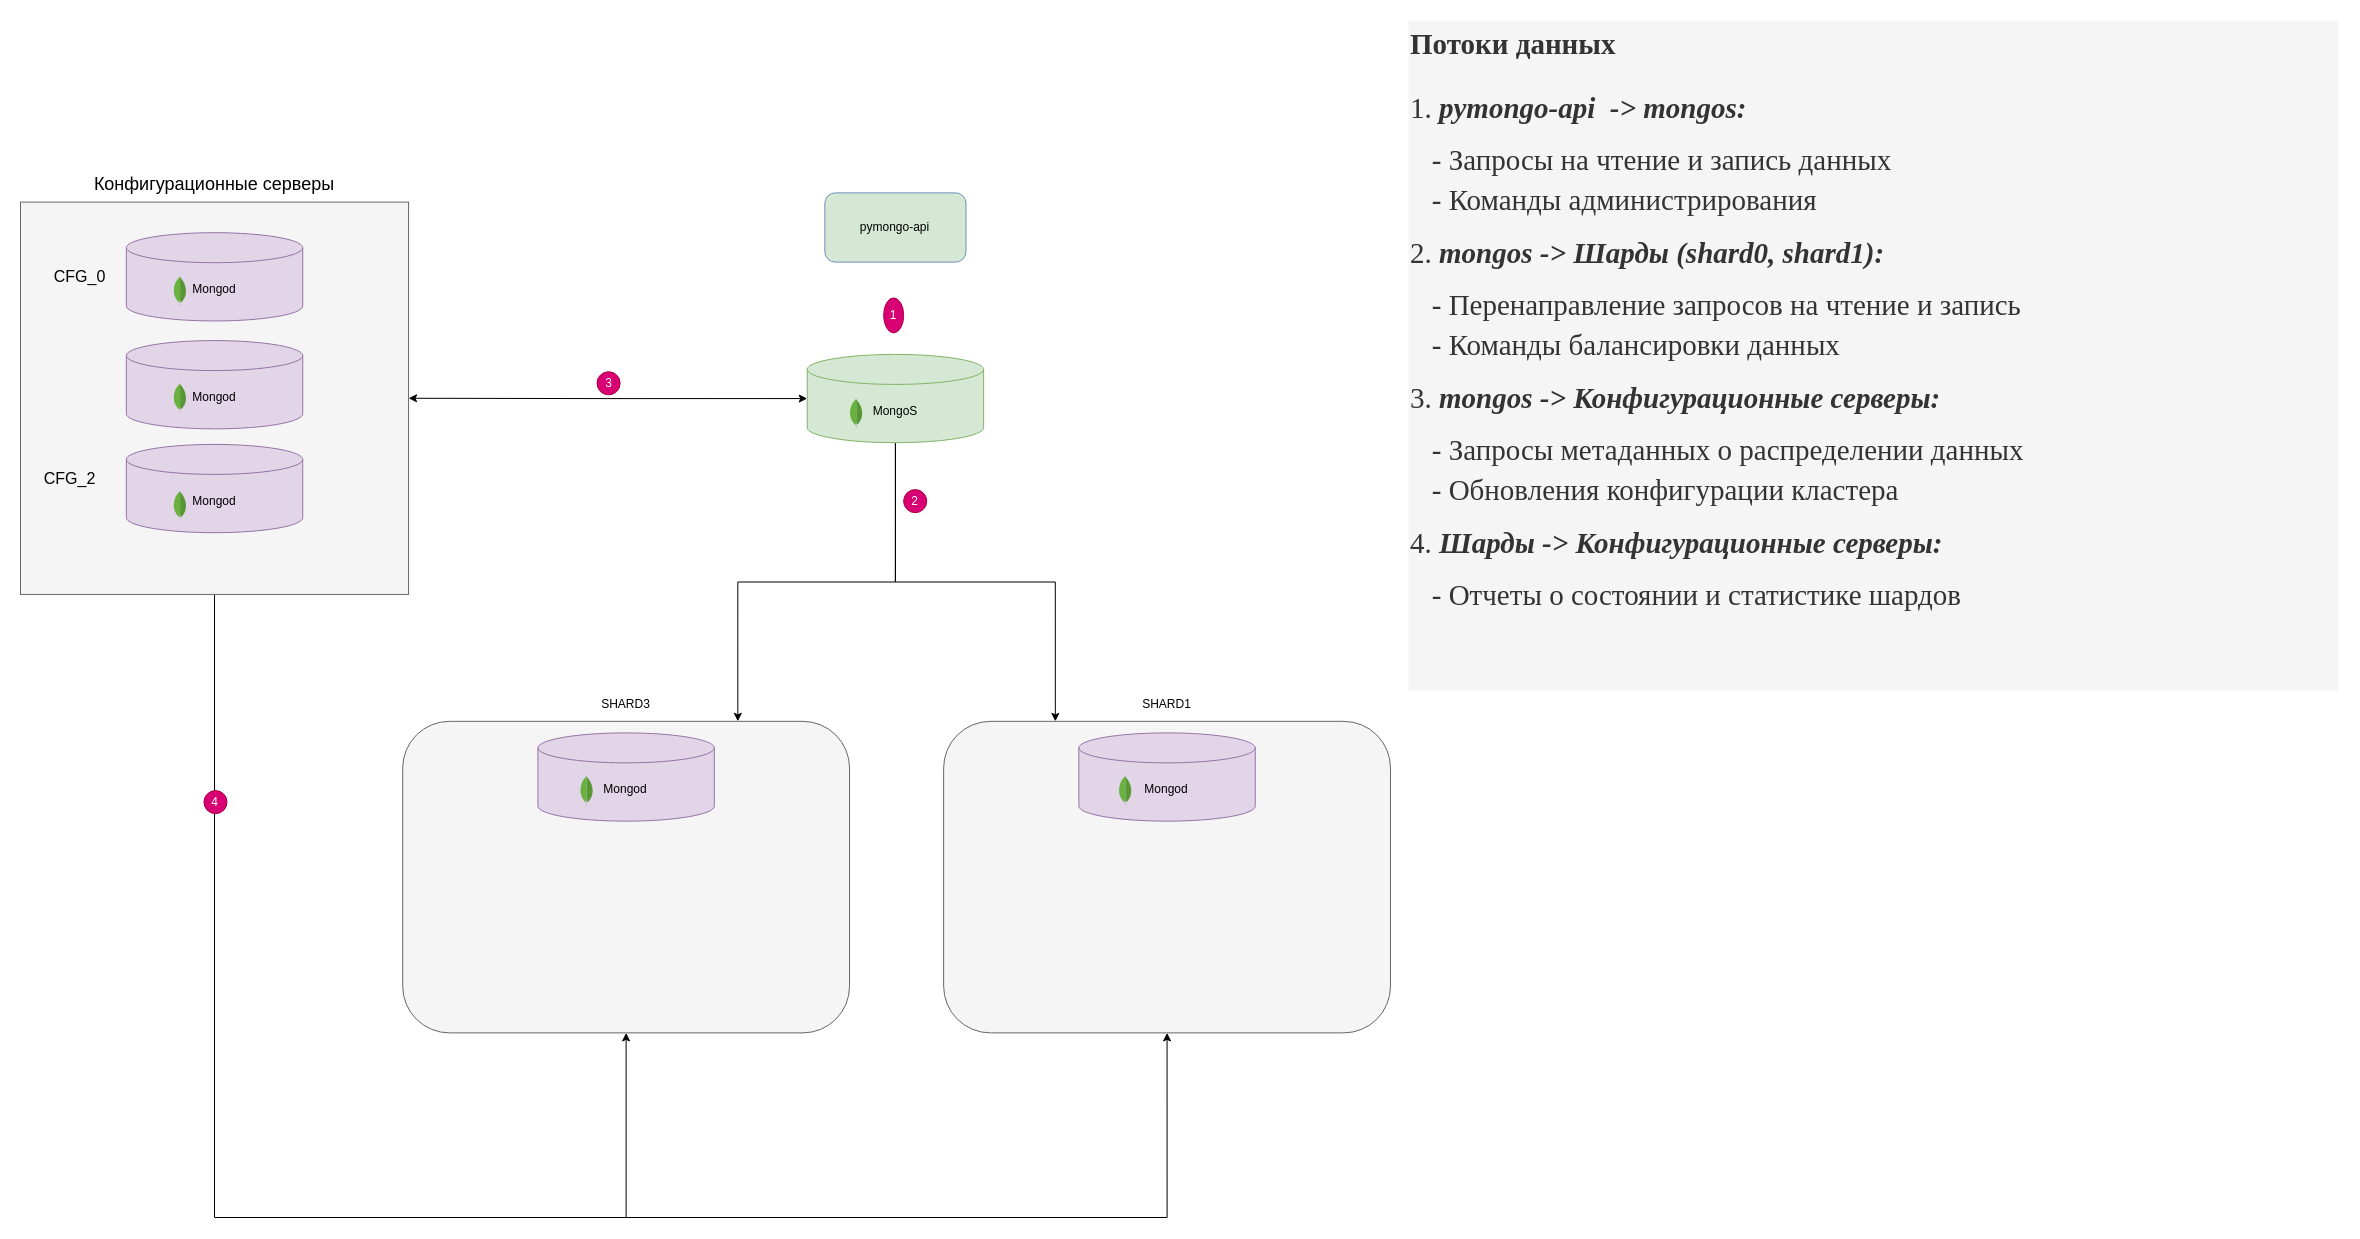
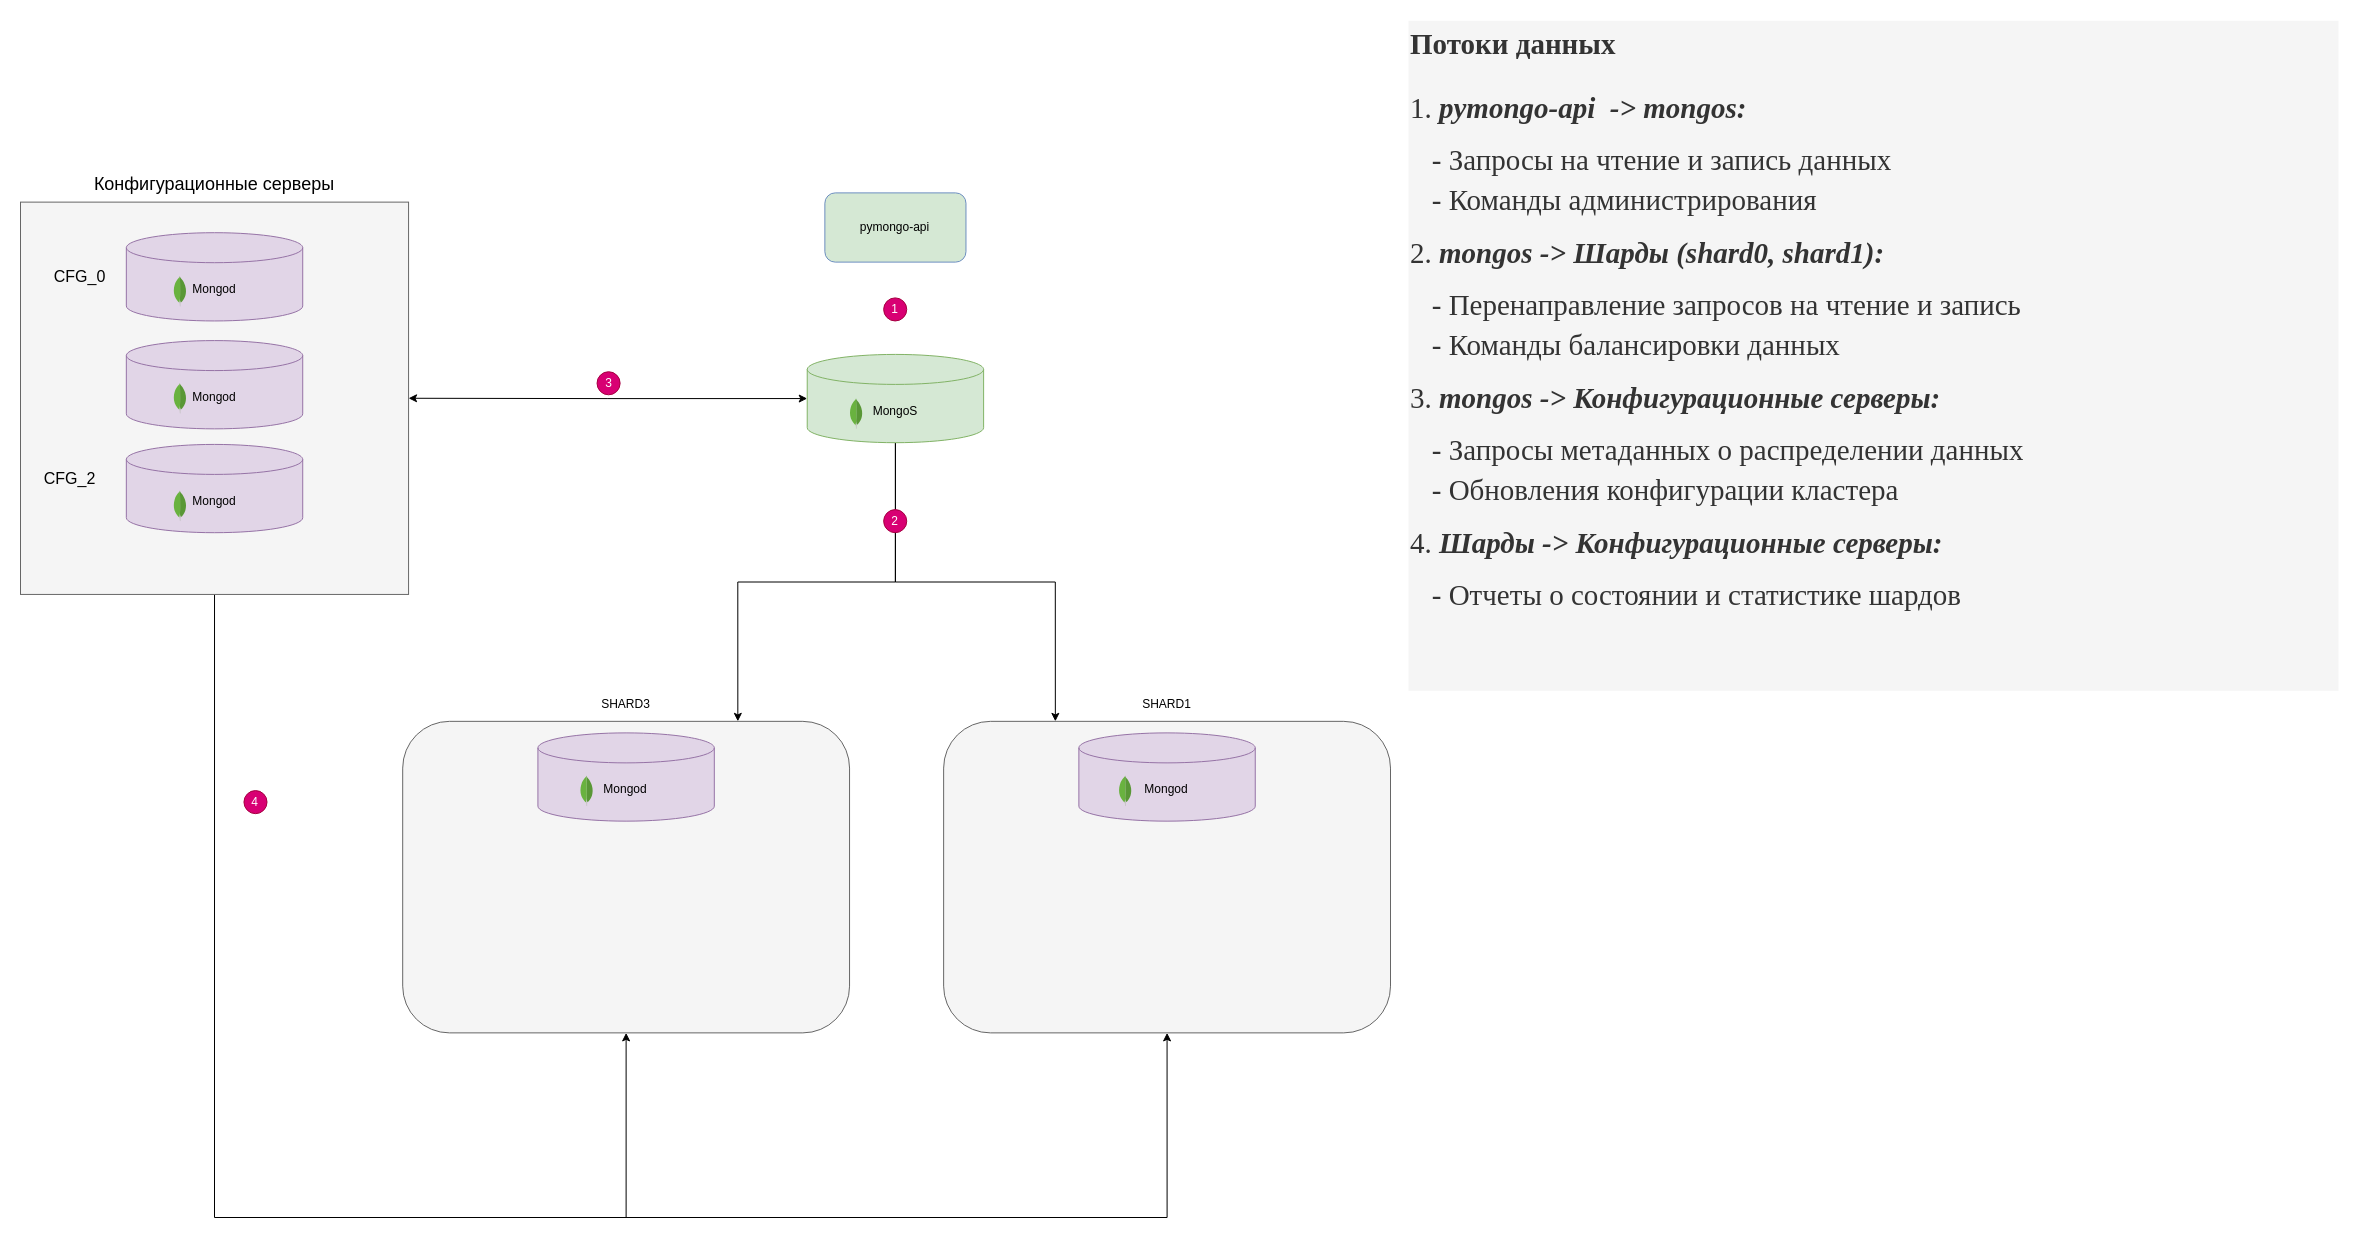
node "1": size 20x35 -> 23x23
node "2": moved (915, 501) -> (895, 521)
node "4": moved (215, 802) -> (255, 802)
